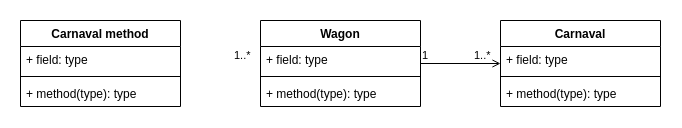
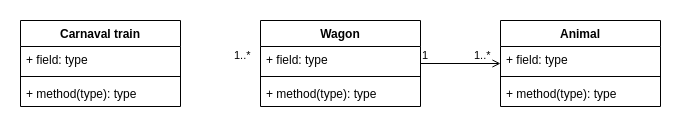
node "Carnaval method": label "Carnaval method" -> "Carnaval train"
node "Carnaval": label "Carnaval" -> "Animal"
